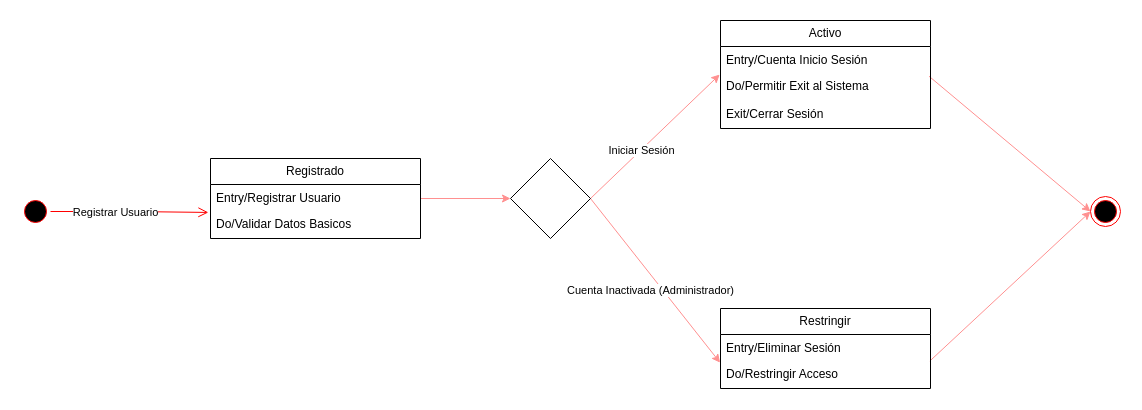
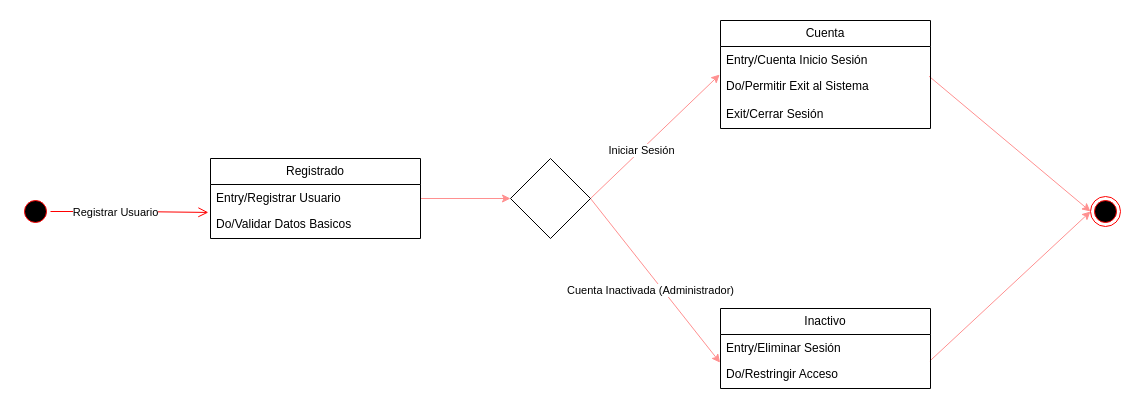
node "Activo": label "Activo" -> "Cuenta"
node "Restringir": label "Restringir" -> "Inactivo"
